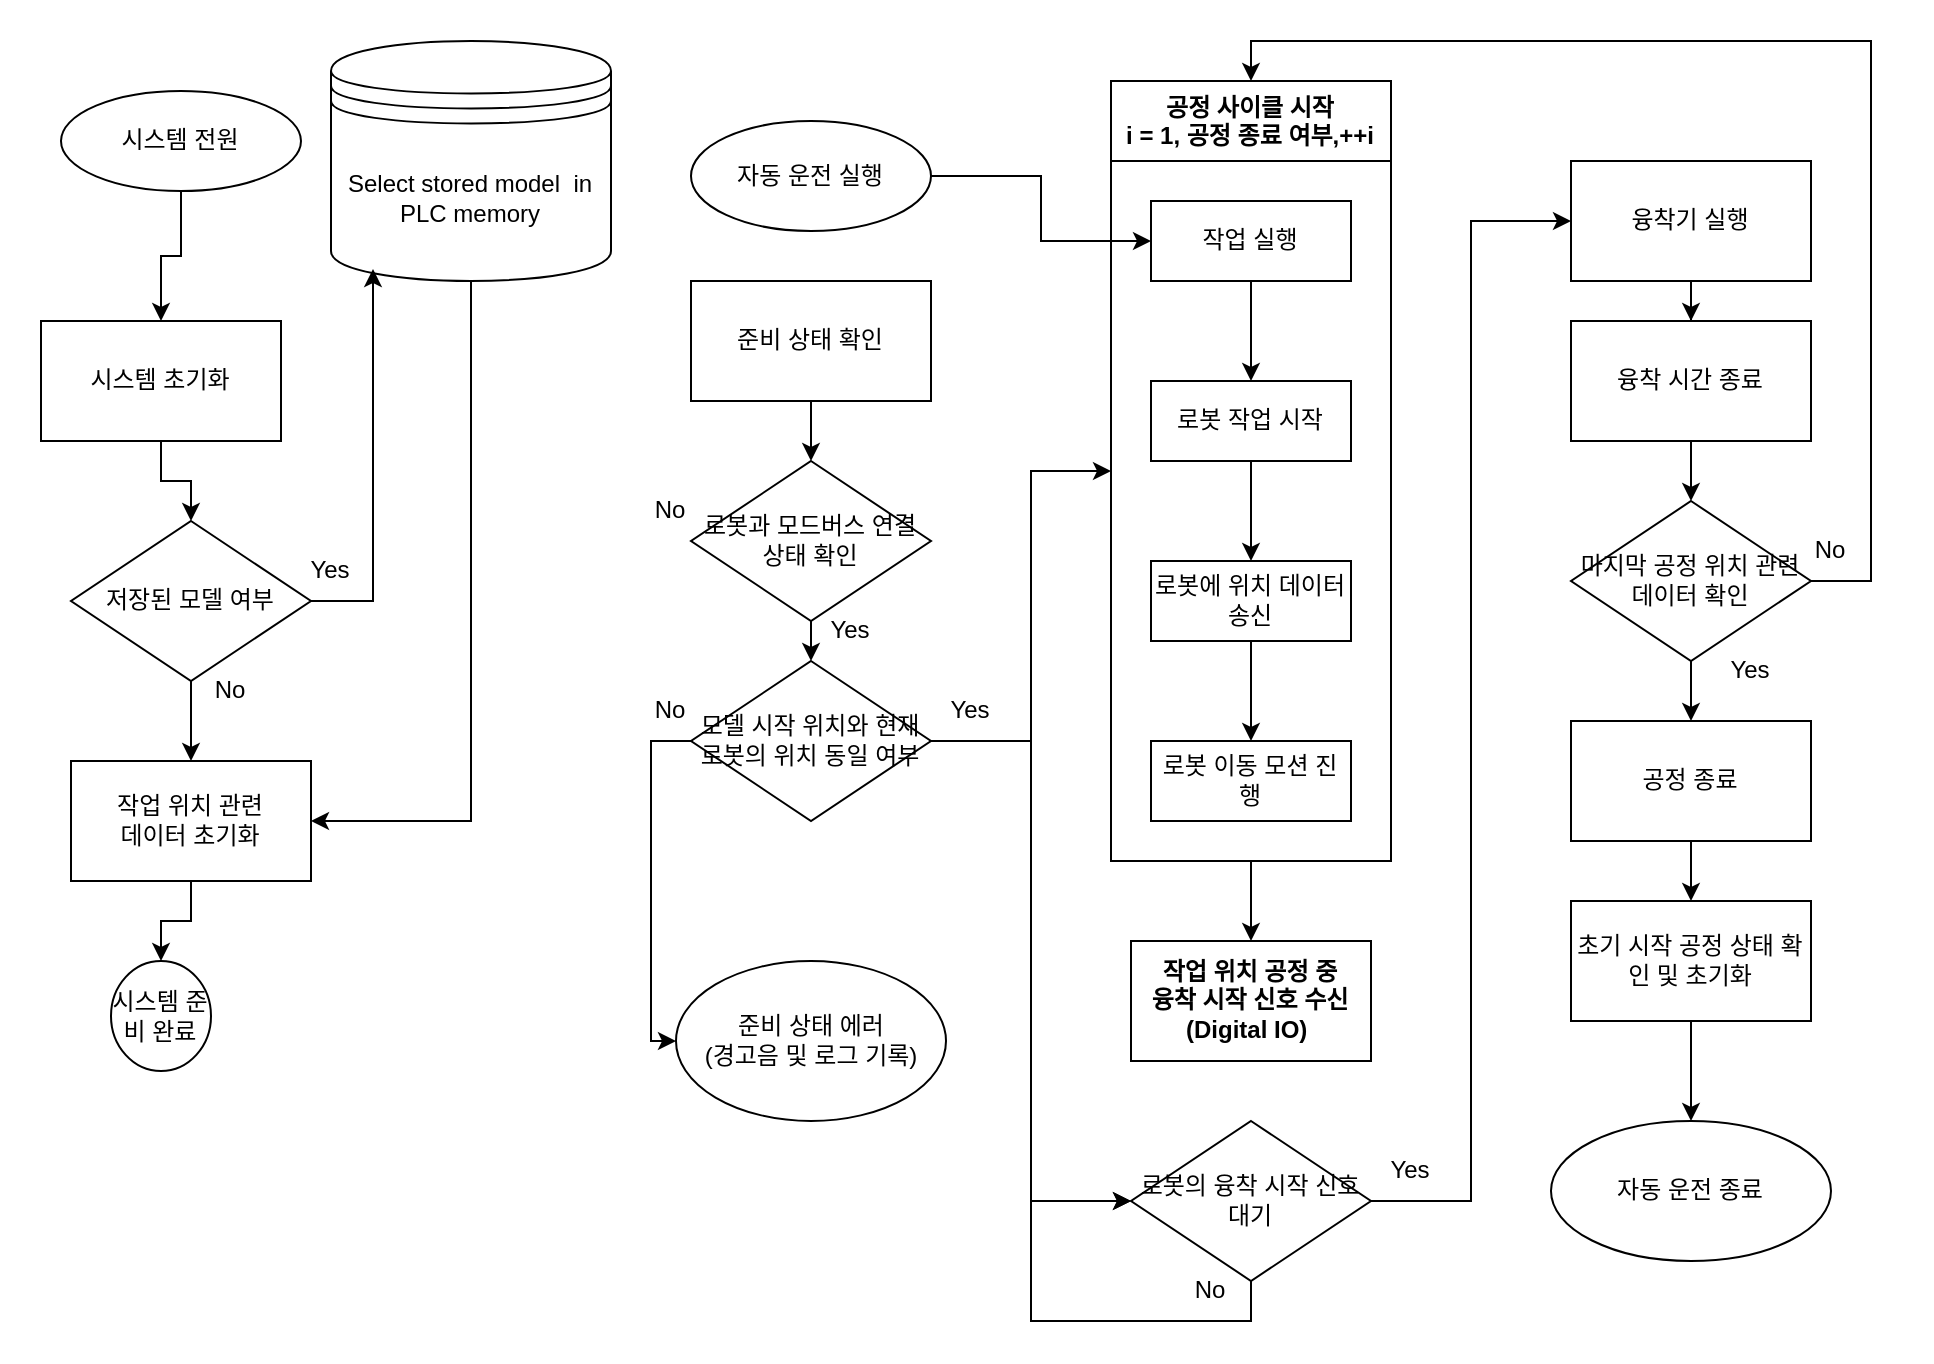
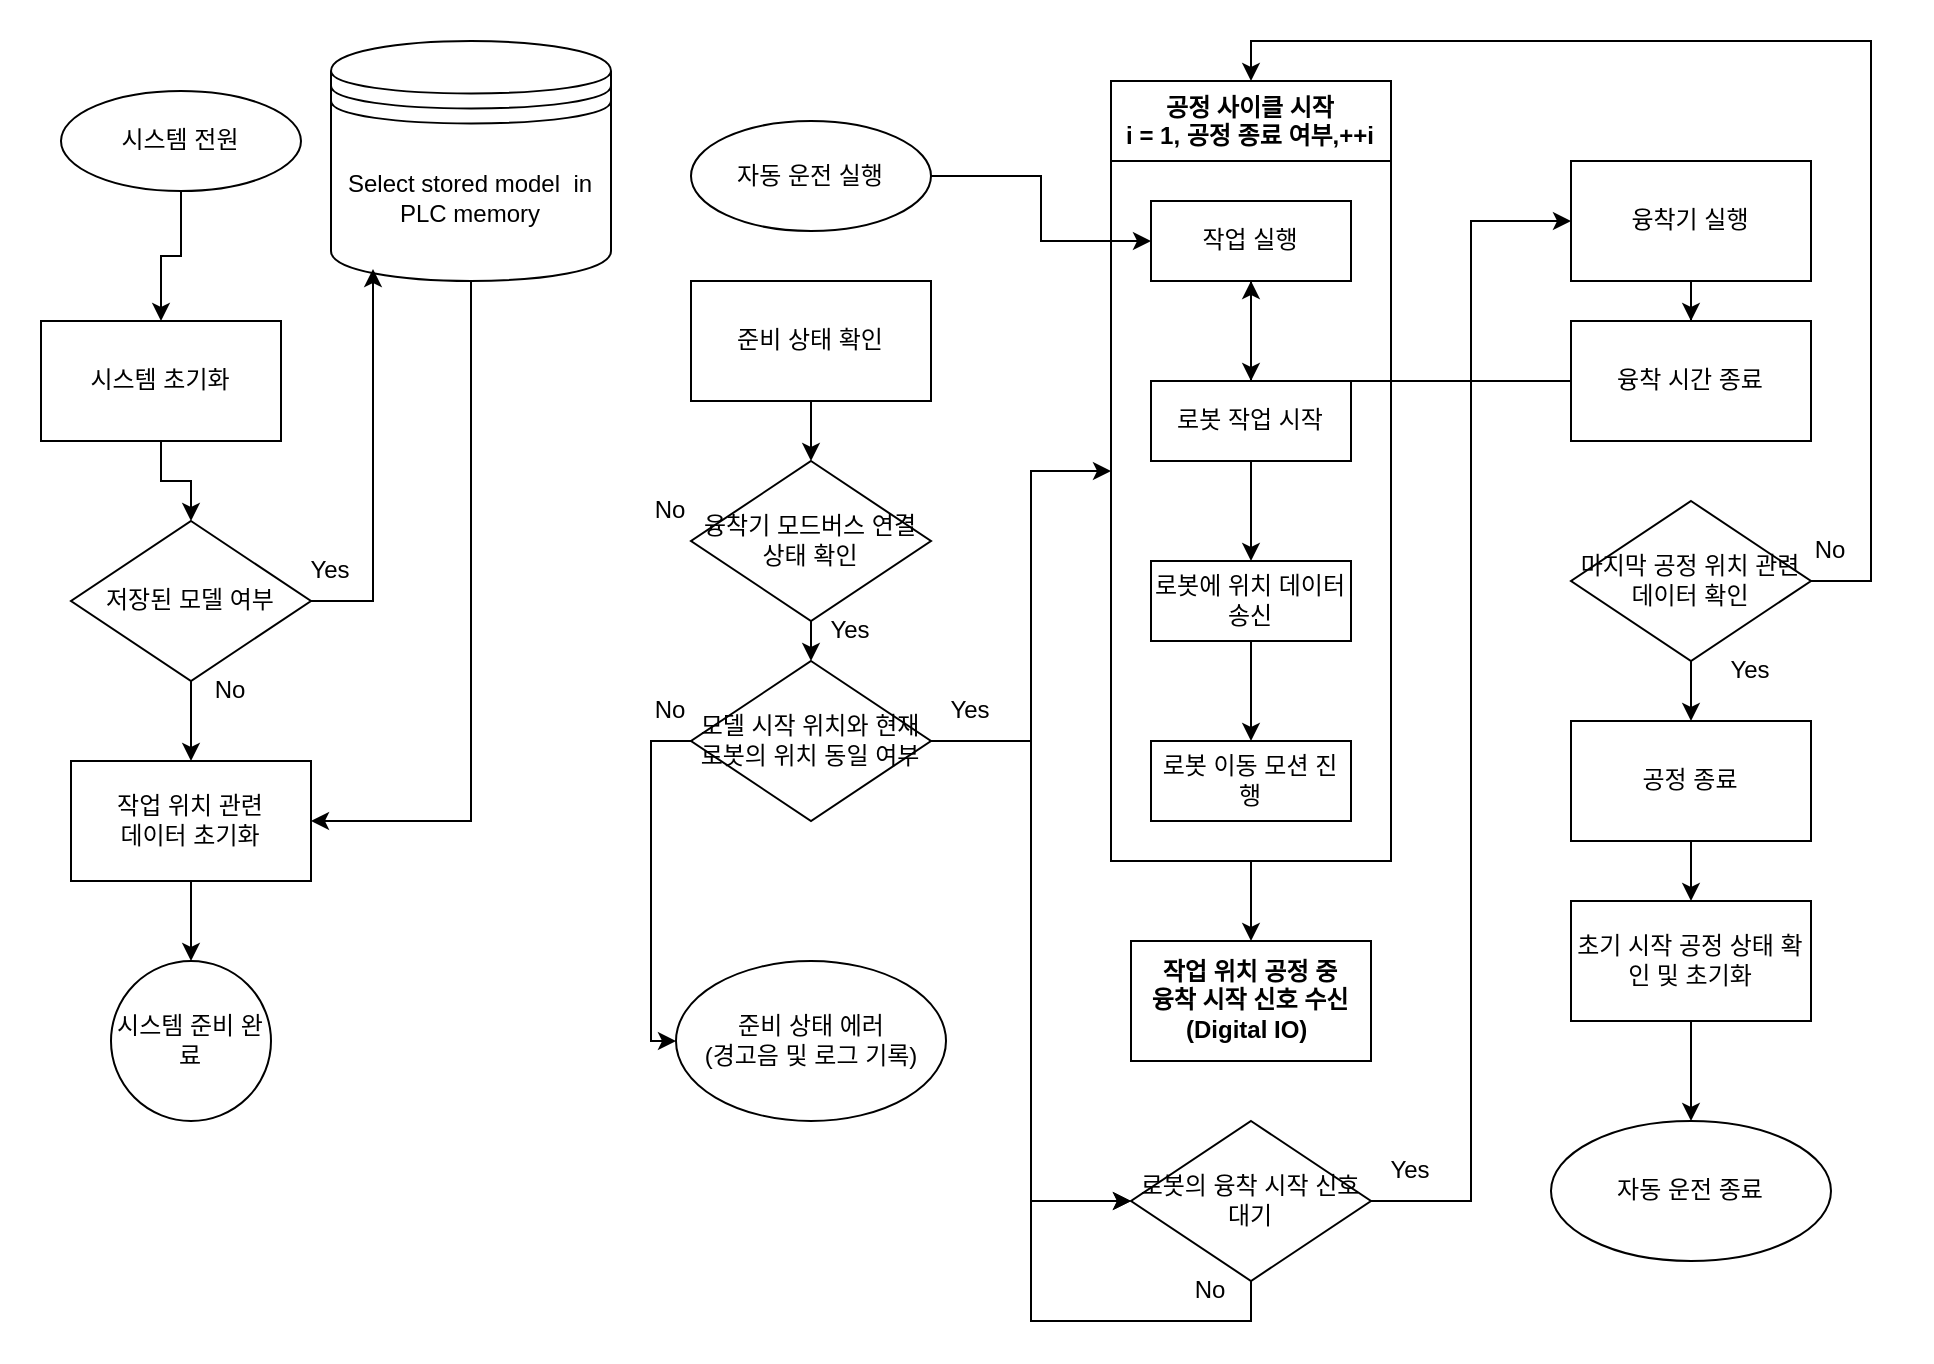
edge "융착 시간 종료" -> "마지막 공정 위치 관련 데이터 확인": now "융착 시간 종료" -> "작업 실행"
node "로봇과 모드버스 연결 상태 확인": label "로봇과 모드버스 연결 상태 확인" -> "융착기 모드버스 연결 상태 확인"
node "시스템 준비 완료": size 100x110 -> 160x160
